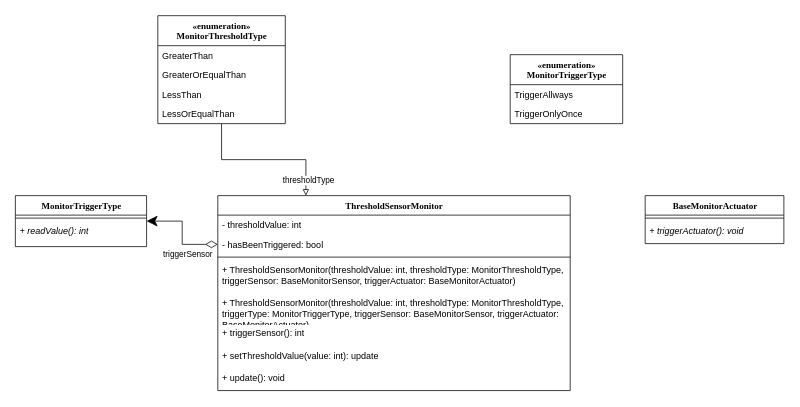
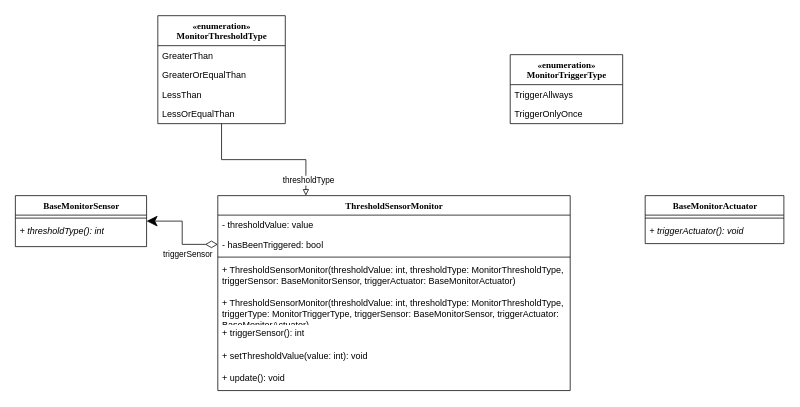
node "MonitorTriggerType": label "MonitorTriggerType" -> "BaseMonitorSensor"
node "- thresholdValue: int": label "- thresholdValue: int" -> "- thresholdValue: value"
node "+ readValue(): int": label "+ readValue(): int" -> "+ thresholdType(): int"
node "+ setThresholdValue(value: int): update": label "+ setThresholdValue(value: int): update" -> "+ setThresholdValue(value: int): void"
